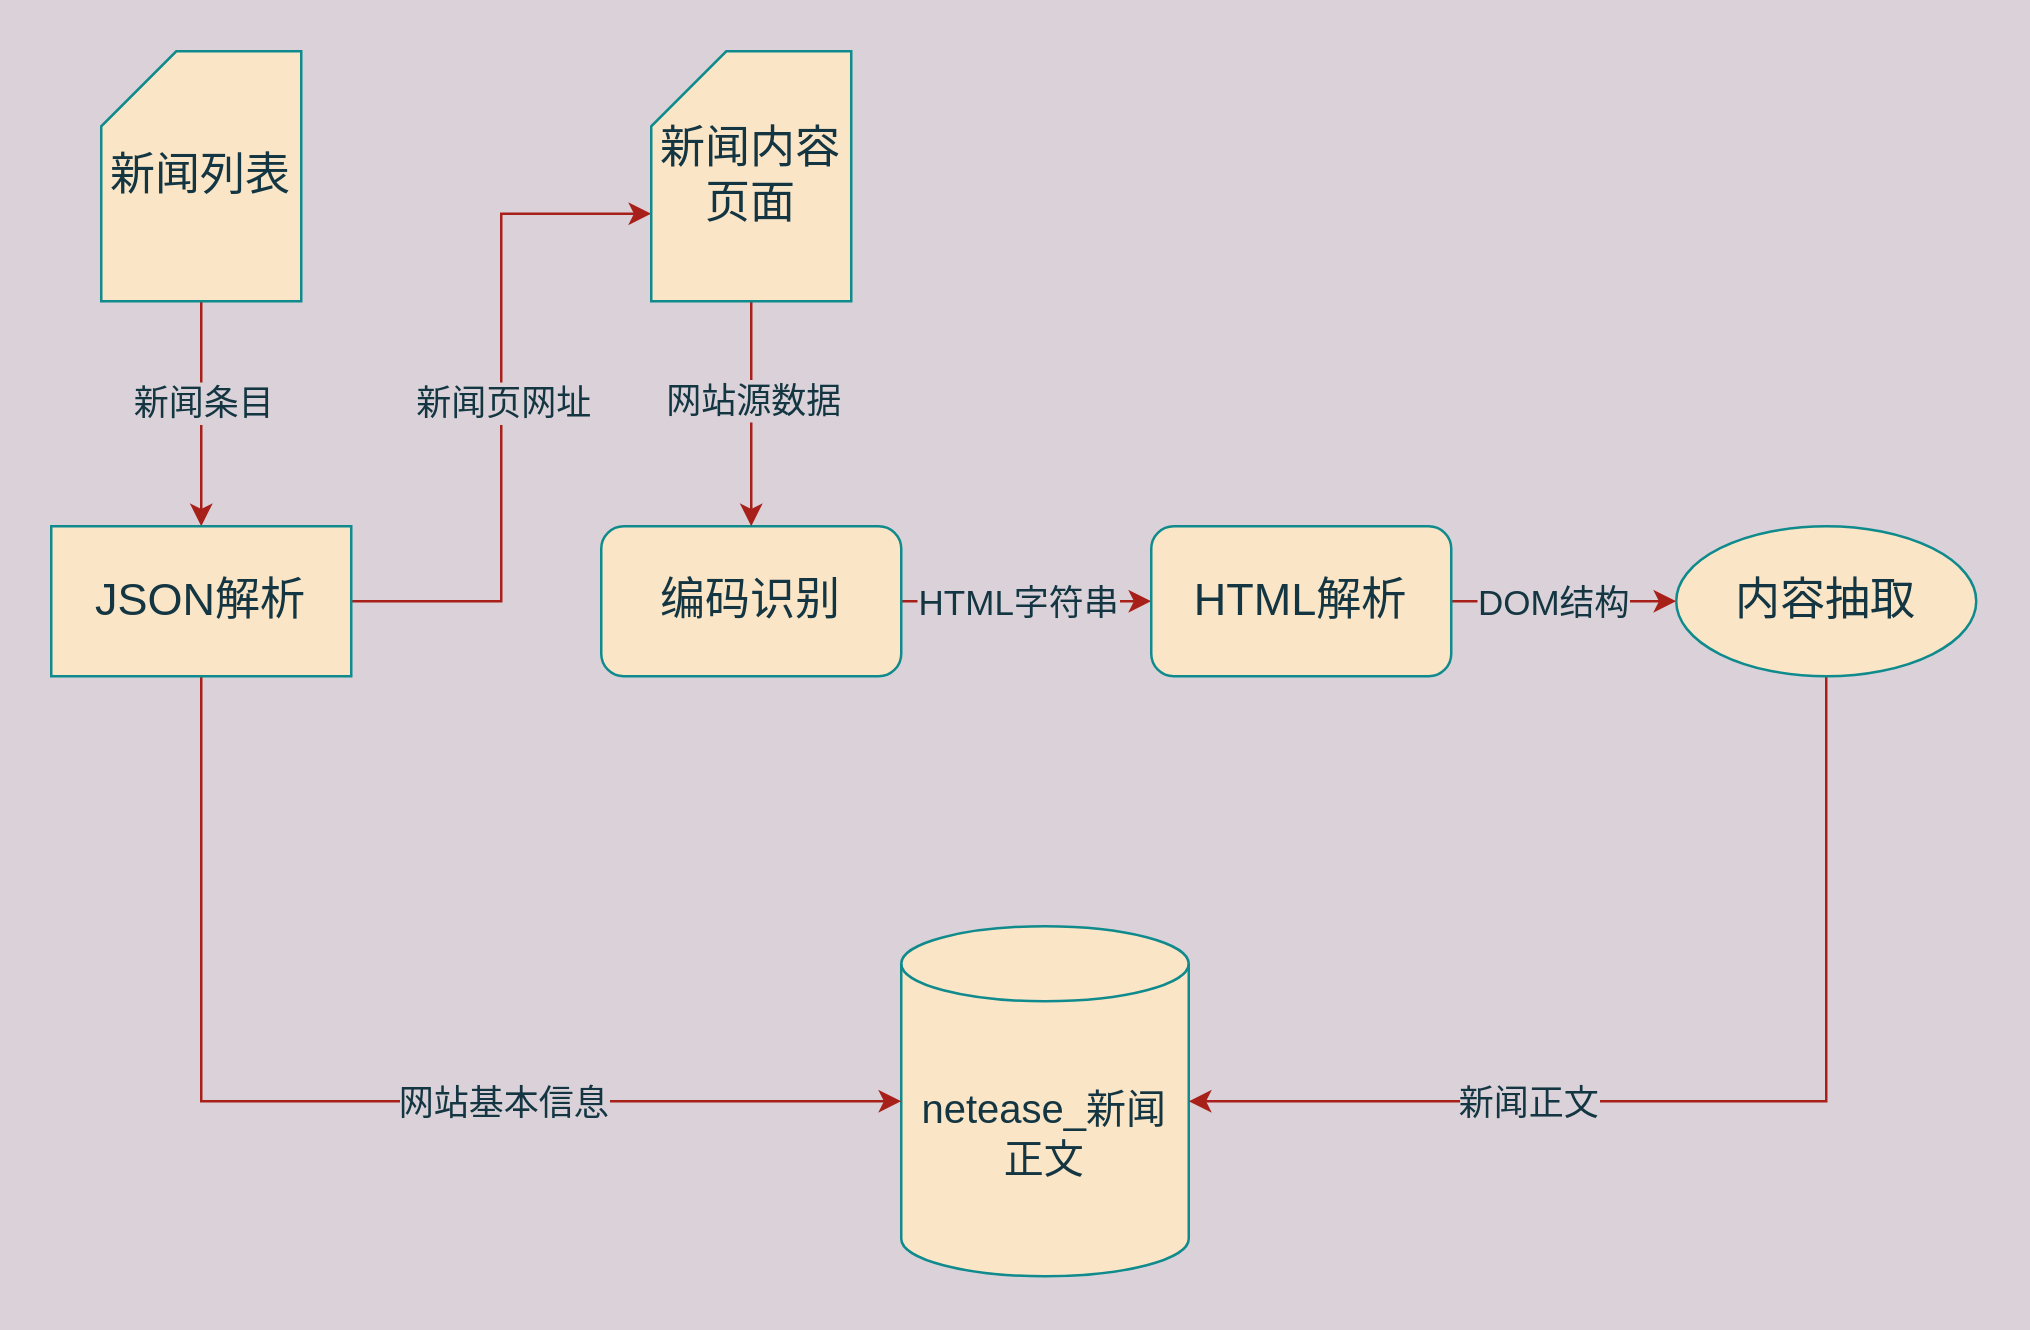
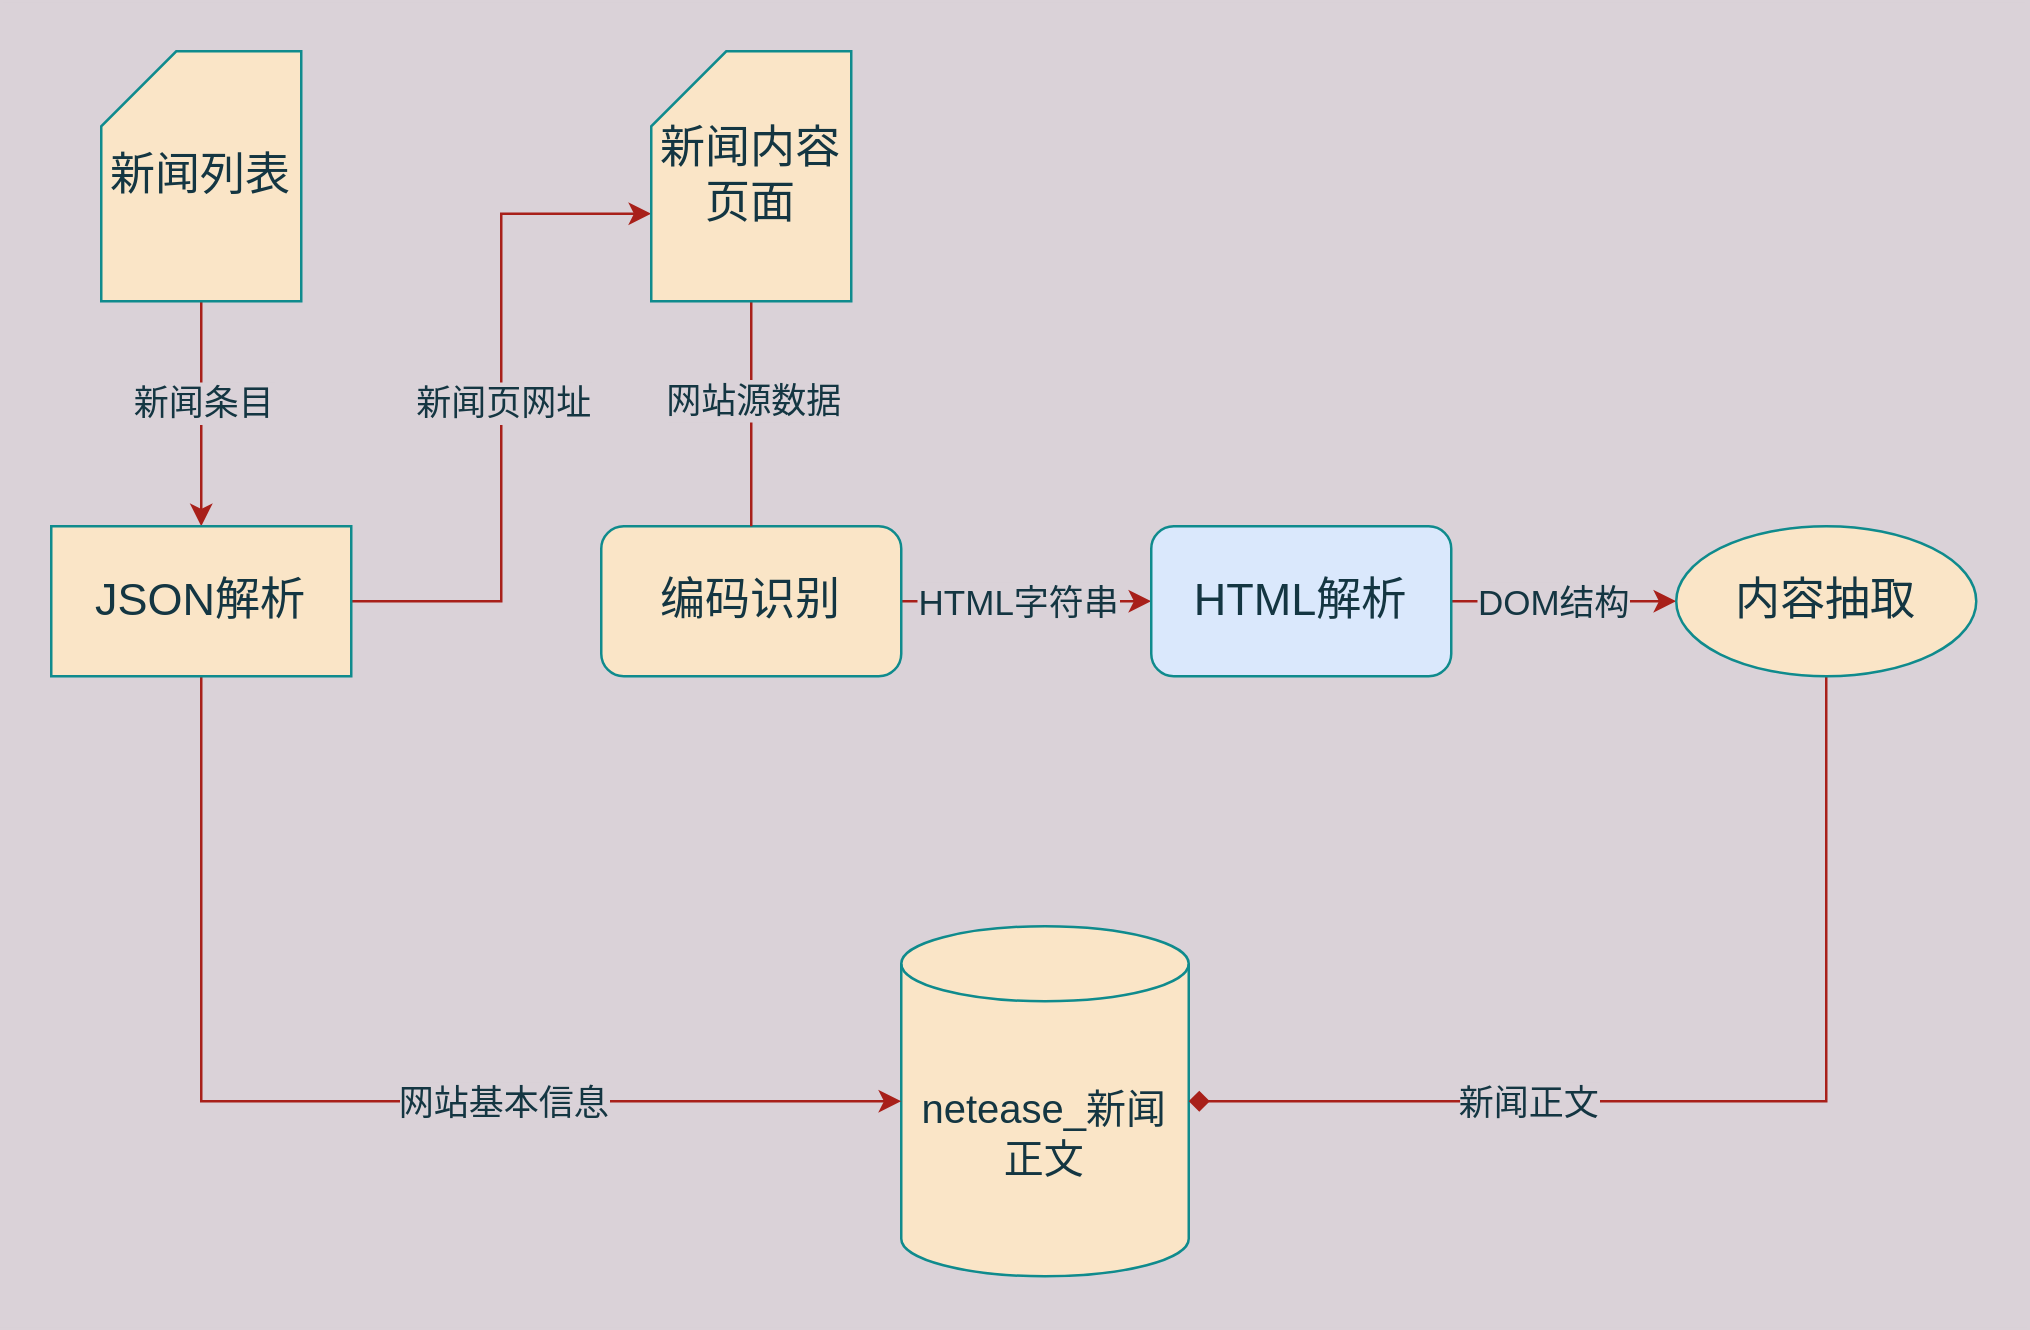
edge "新闻内容页面" -> "编码识别": arrowhead classic -> none
node "HTML解析": fillcolor #fae5c7 -> #dae8fc
edge "内容抽取" -> "netease_新闻正文": arrowhead classic -> diamond
